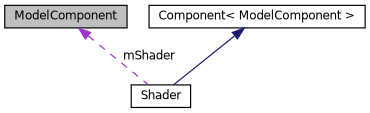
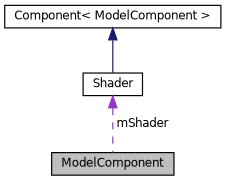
edge "Shader" -> "ModelComponent": reversed
